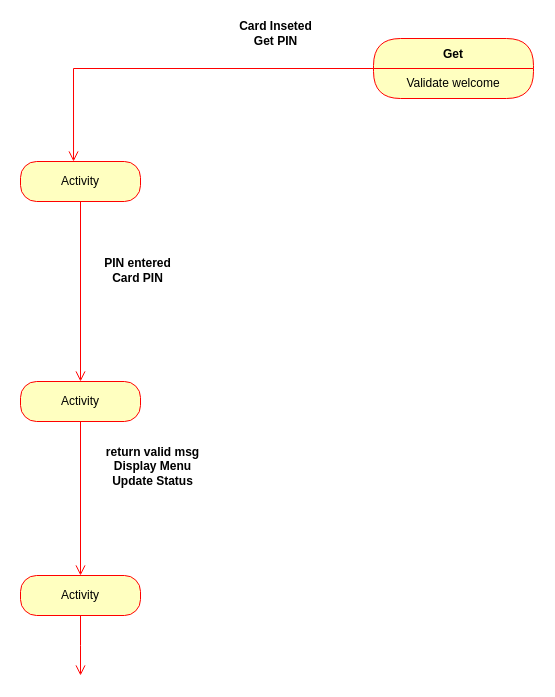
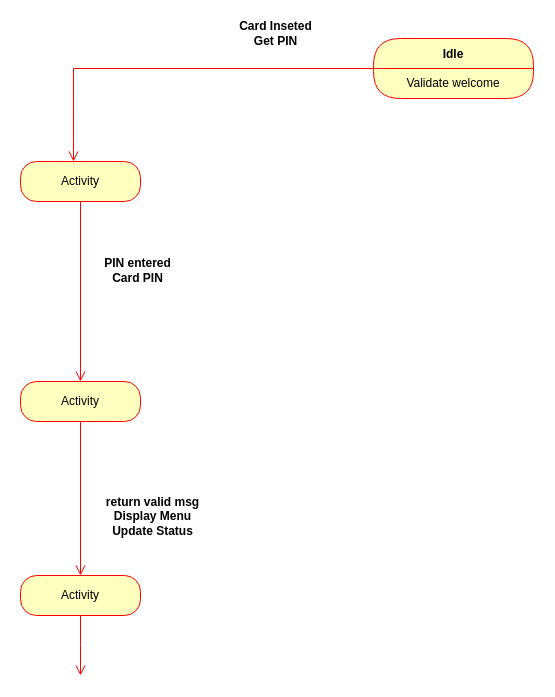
node "Get": label "Get" -> "Idle"
node "return valid msg Display Menu Update Status": moved (153, 467) -> (153, 517)
